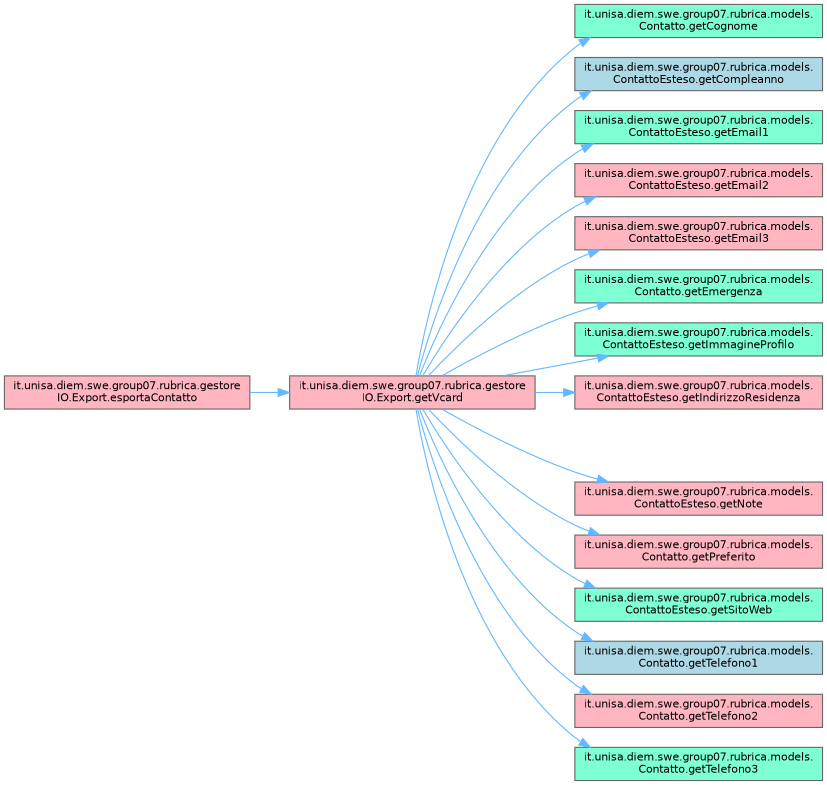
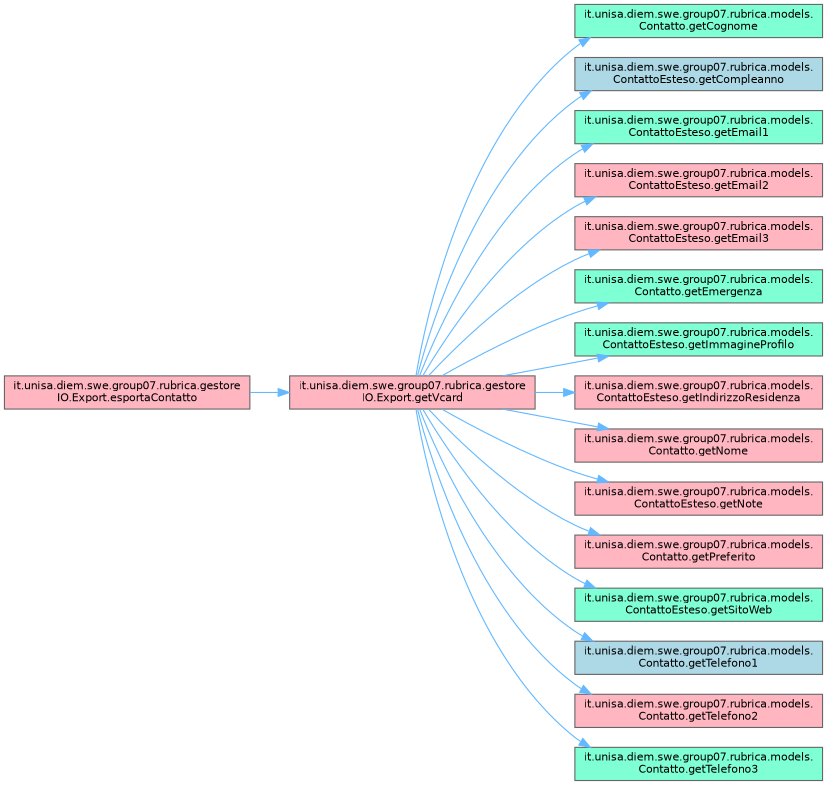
node "it.unisa.diem.swe.group07.rubrica.models. Contatto.getNome": added
